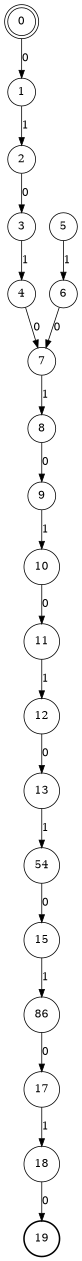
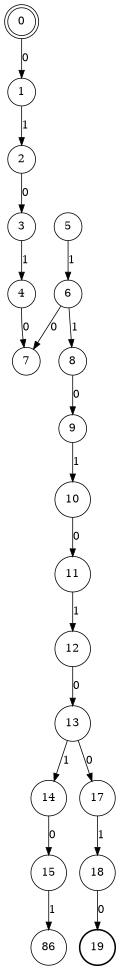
edge "7" -> "8": now "6" -> "8"
node "54": label "54" -> "14"
edge "86" -> "17": now "13" -> "17"
